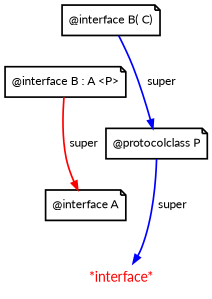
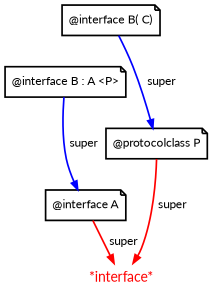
edge "@interface B : A <P>" -> "@interface A": color red -> blue
edge "@protocolclass P" -> "*interface*": color blue -> red
edge "@interface A" -> "*interface*": added, label "super"
